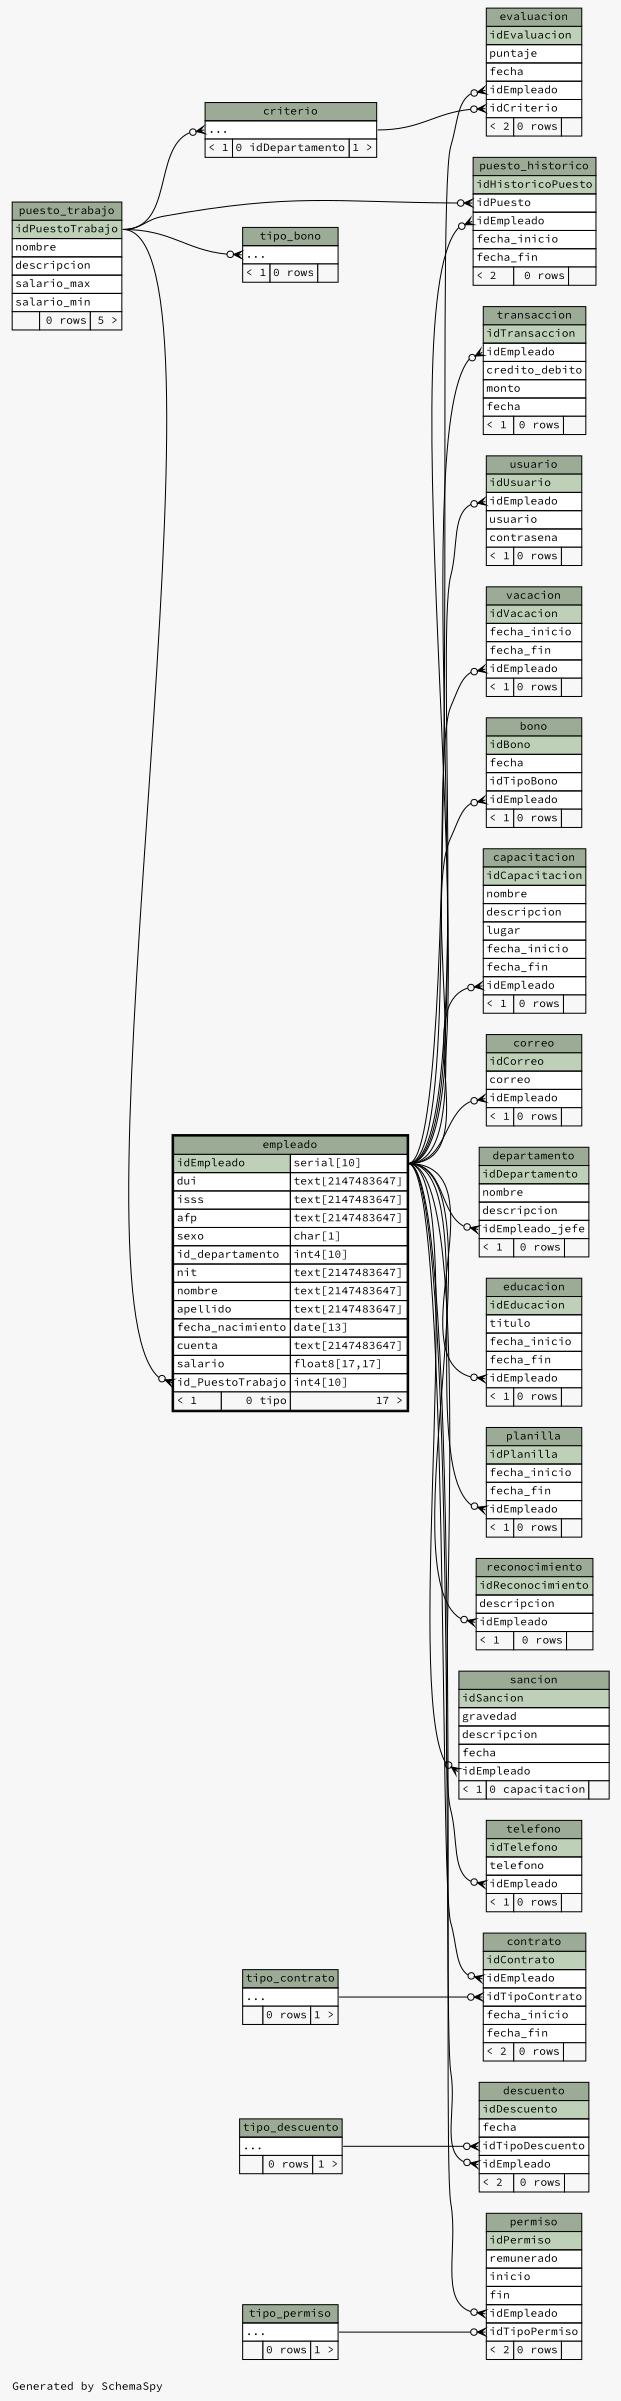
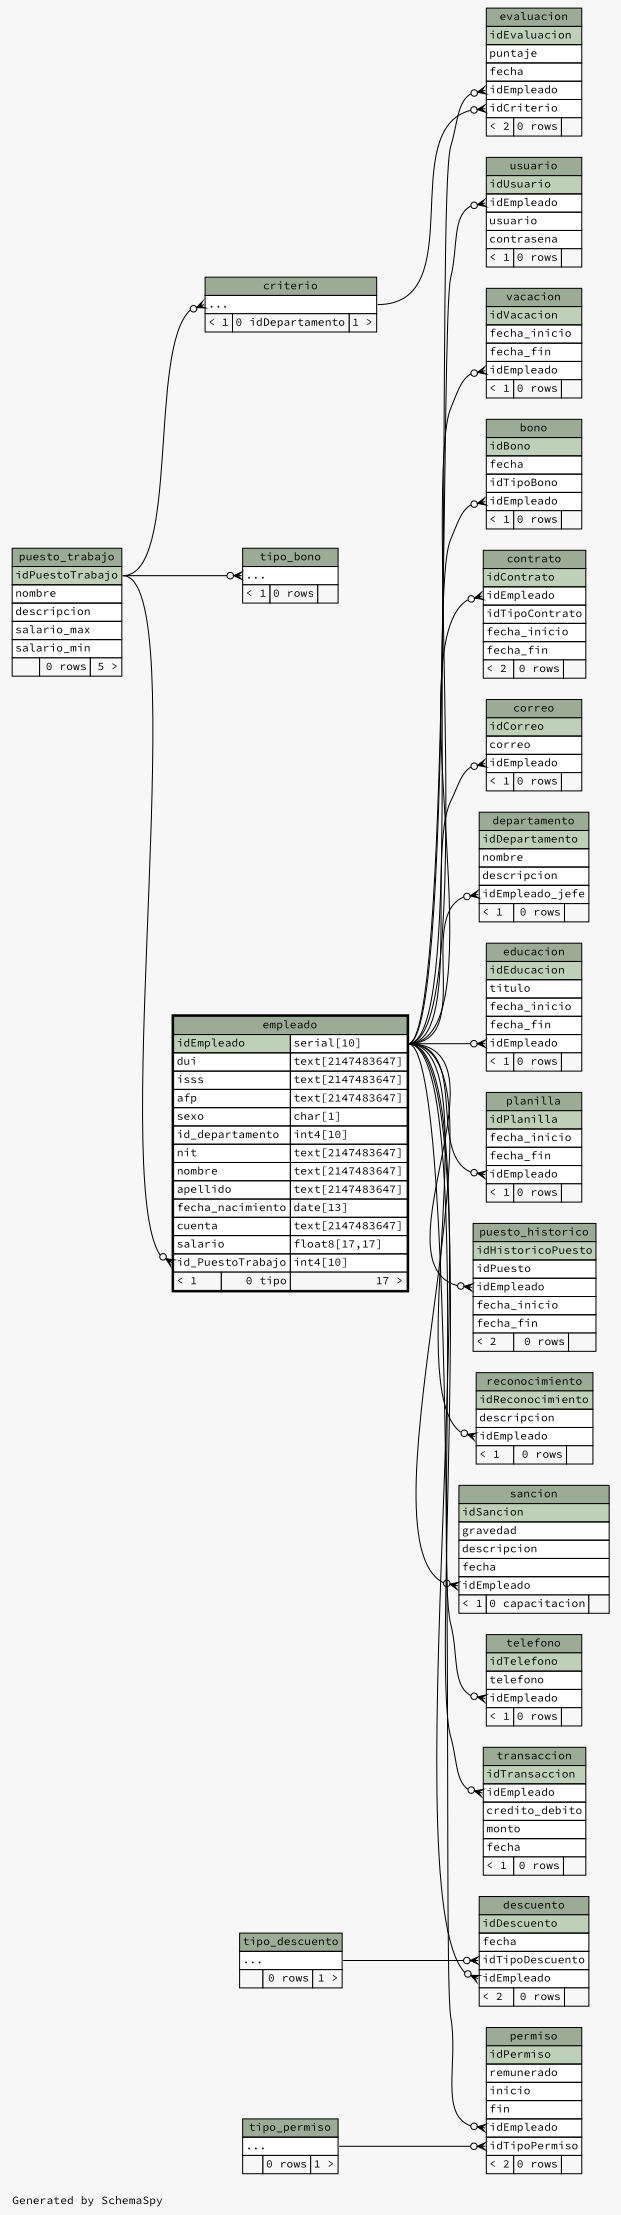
edge "puesto_trabajo" -> "puesto_historico": removed
node "capacitacion": removed
node "tipo_contrato": removed
